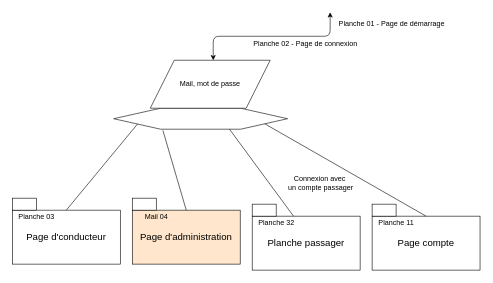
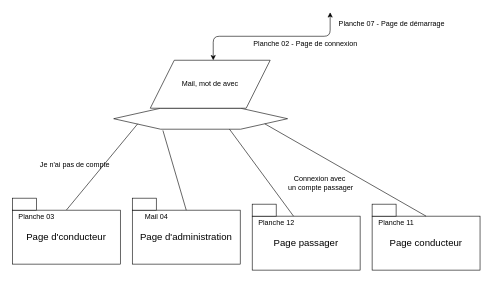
node "Planche 01 - Page de démarrage": label "Planche 01 - Page de démarrage" -> "Planche 07 - Page de démarrage"
node "Mail, mot de passe": label "Mail, mot de passe" -> "Mail, mot de avec"
node "Je n'ai pas de compte": added
node "Planche 32": label "Planche 32" -> "Planche 12"
node "Page d'administration": fillcolor #ffe6cc -> #ffffff
node "Planche passager": label "Planche passager" -> "Page passager"
node "Page compte": label "Page compte" -> "Page conducteur"
